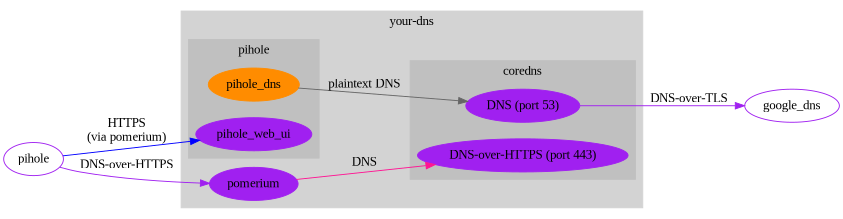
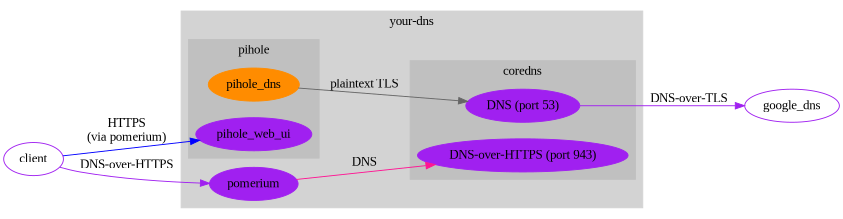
edge "pihole_dns" -> "DNS (port 53)": label "plaintext DNS" -> "plaintext TLS"
node "DNS-over-HTTPS (port 443)": label "DNS-over-HTTPS (port 443)" -> "DNS-over-HTTPS (port 943)"
node "pihole": label "pihole" -> "client"
